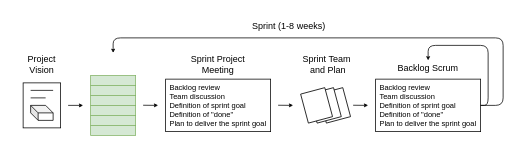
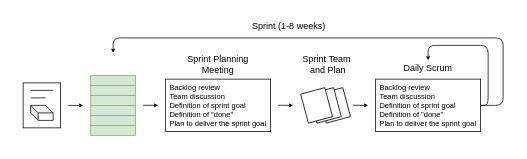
node "Project Vision": removed
node "Sprint Project Meeting": label "Sprint Project Meeting" -> "Sprint Planning Meeting"
node "Backlog Scrum": label "Backlog Scrum" -> "Daily Scrum"
